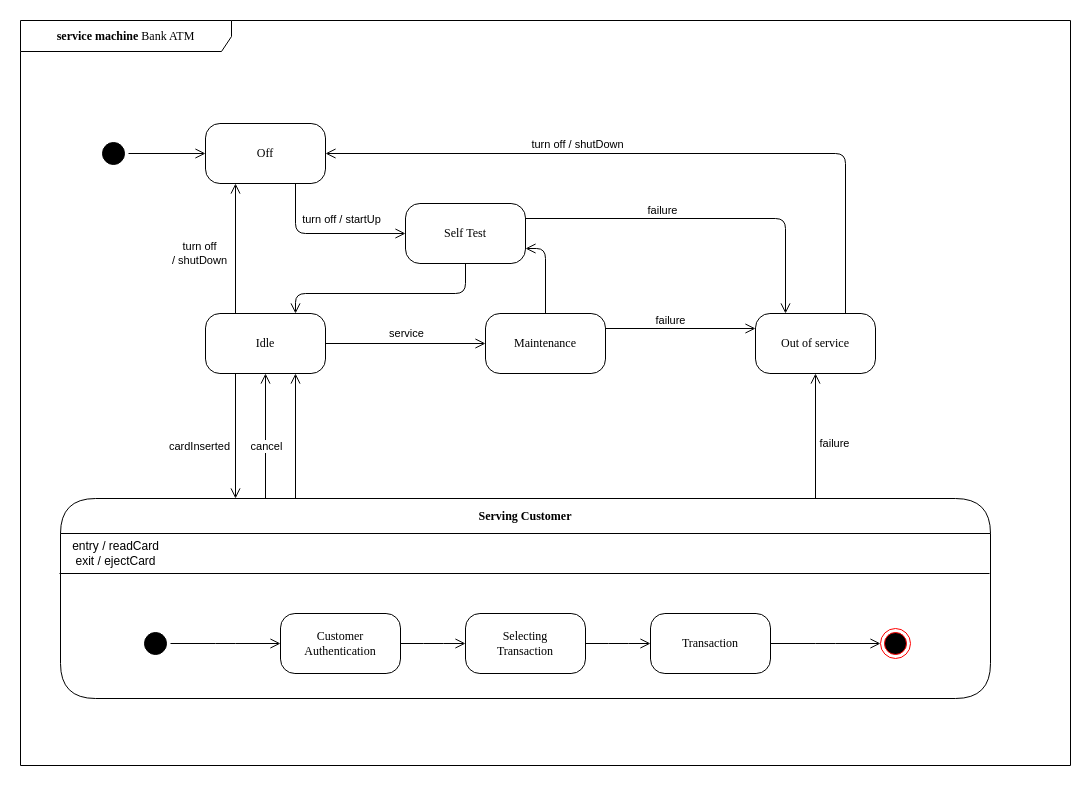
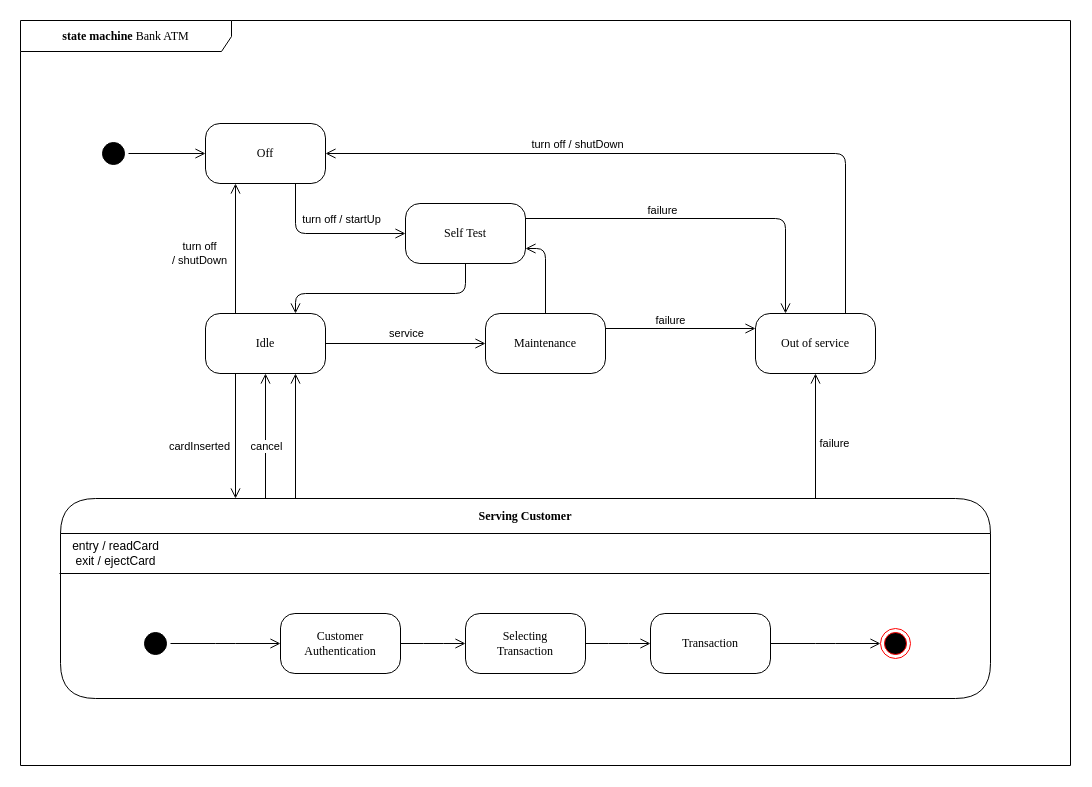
node "service machine Bank ATM": label "service machine Bank ATM" -> "state machine Bank ATM"
